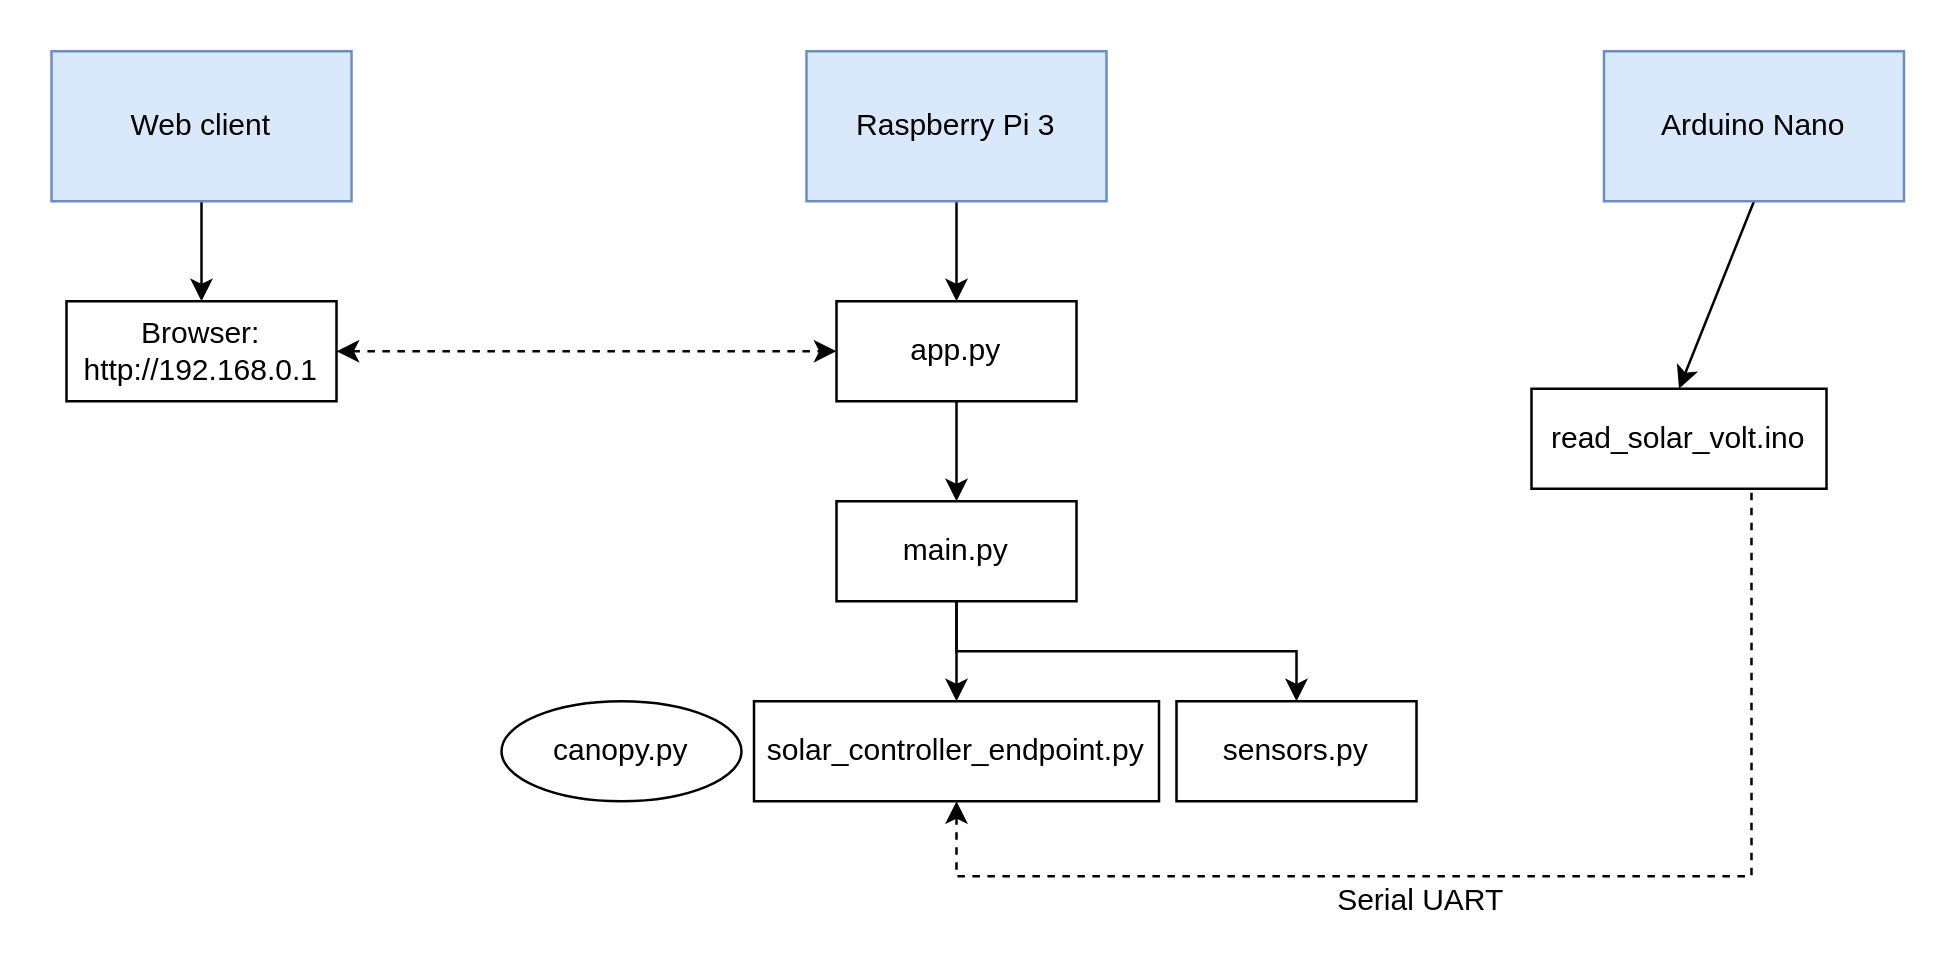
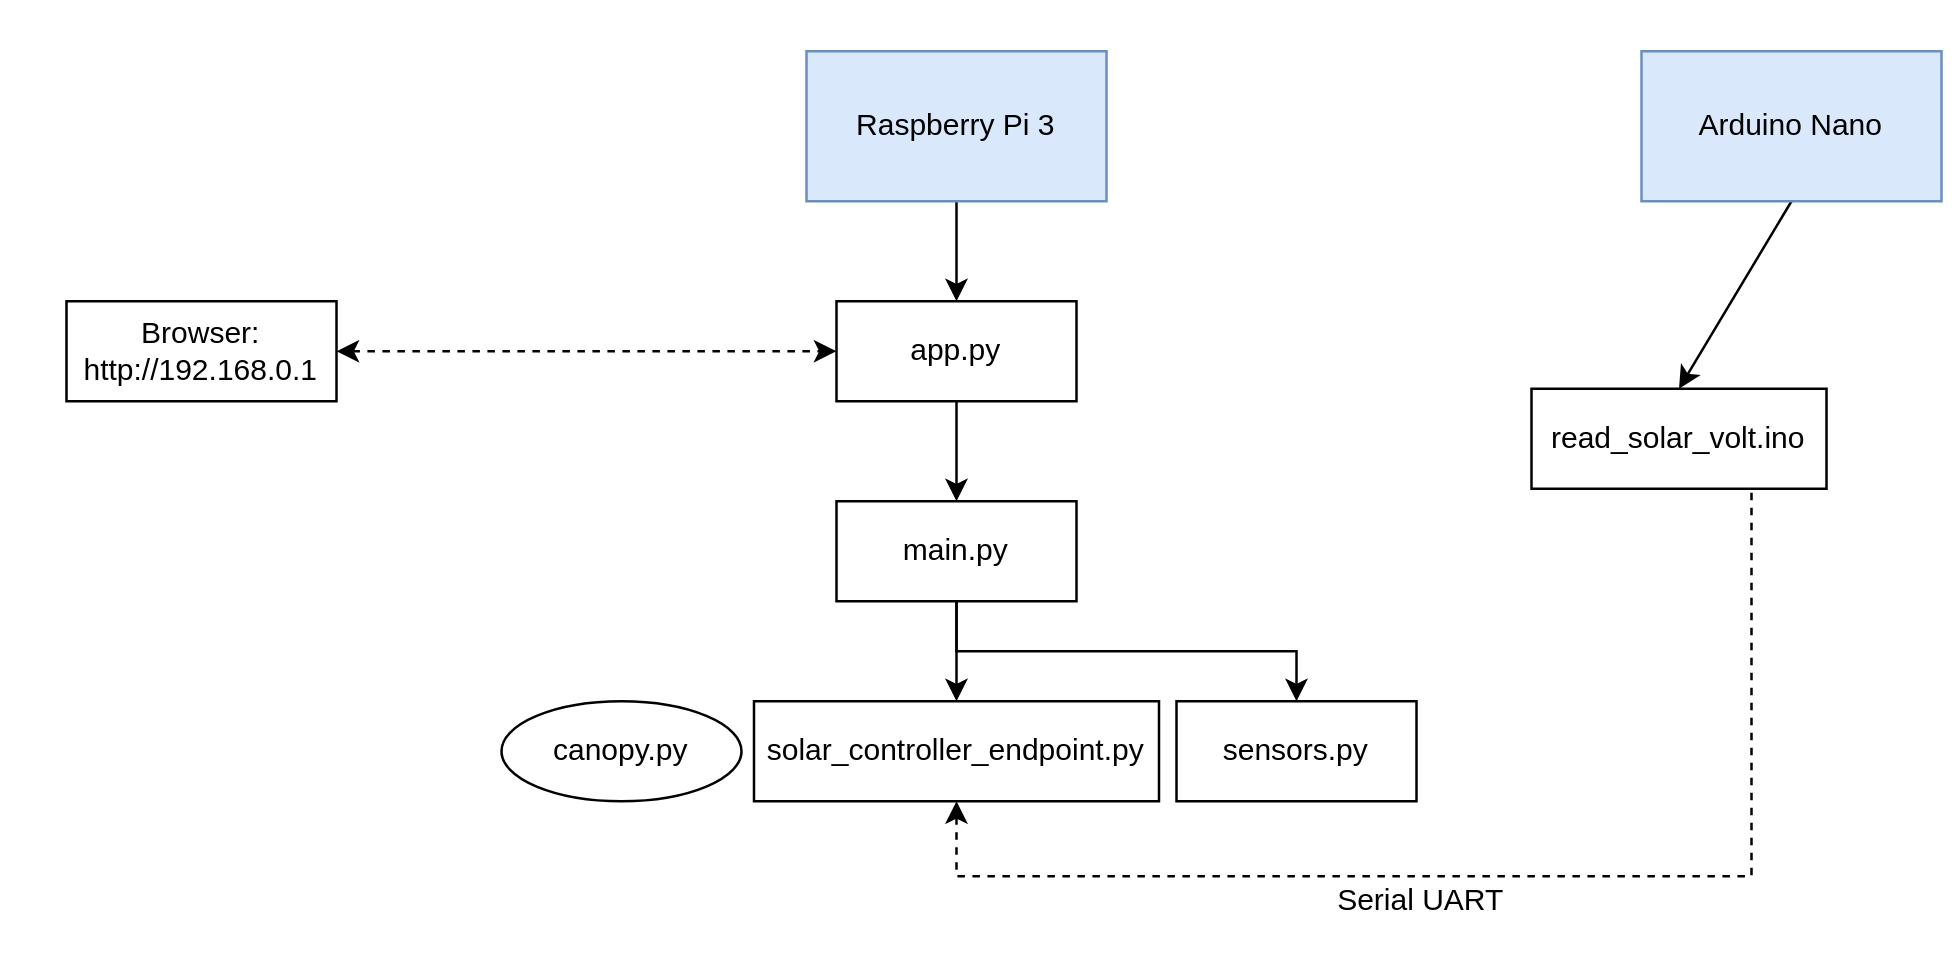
node "Web client": removed
node "Arduino Nano": moved (1754, 126) -> (1791, 126)
edge "Web client" -> "Browser: http://192.168.0.1": removed
